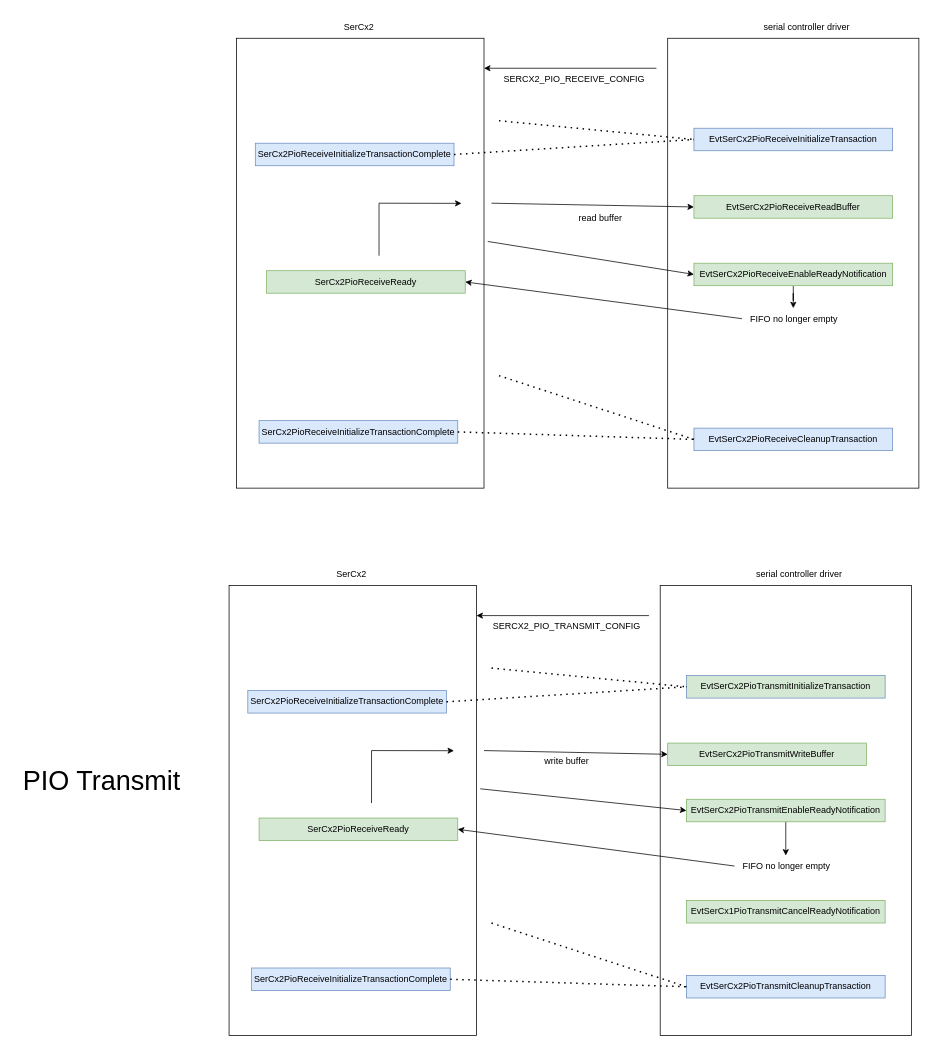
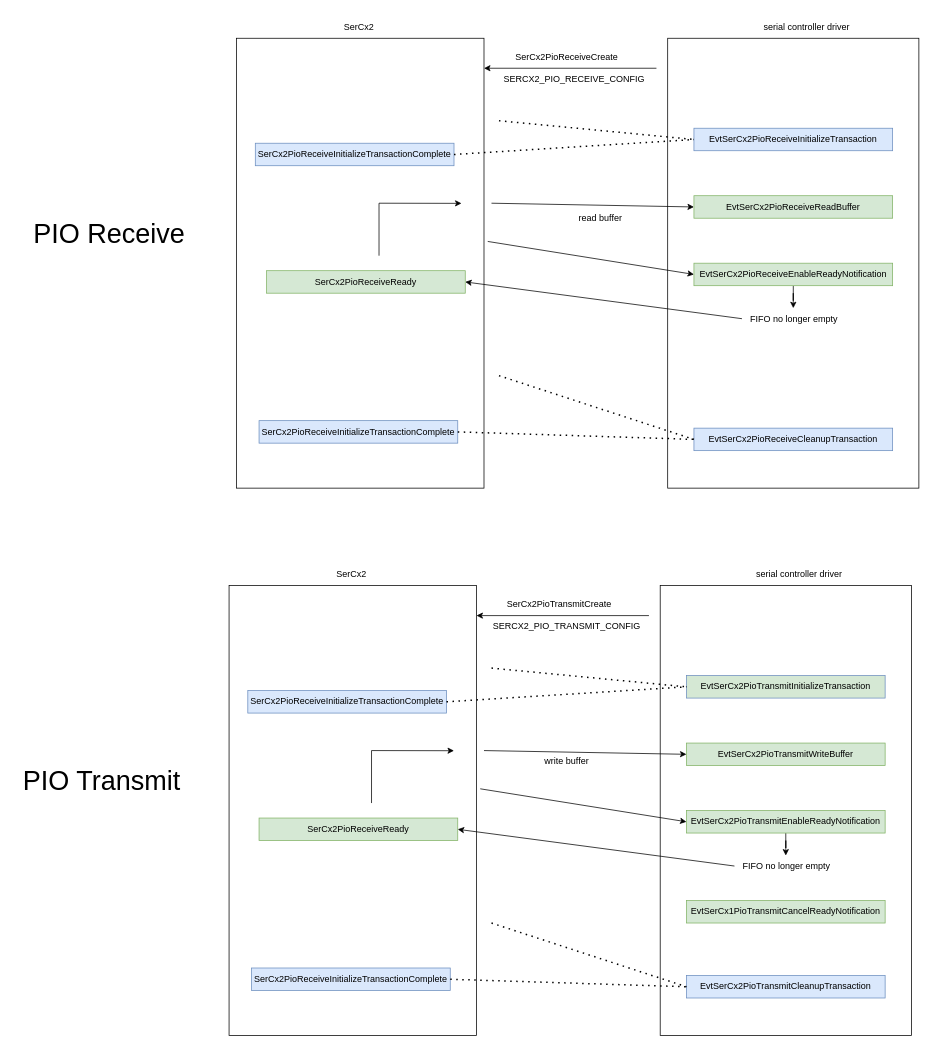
node "SerCx2PioReceiveCreate": added
node "PIO Receive": added
node "SerCx2PioTransmitCreate": added
node "EvtSerCx2PioTransmitWriteBuffer": moved (767, 754) -> (786, 754)
node "EvtSerCx2PioTransmitEnableReadyNotification": moved (786, 810) -> (786, 822)
